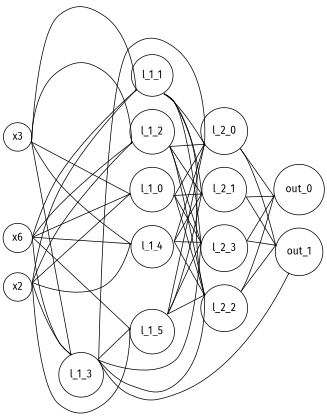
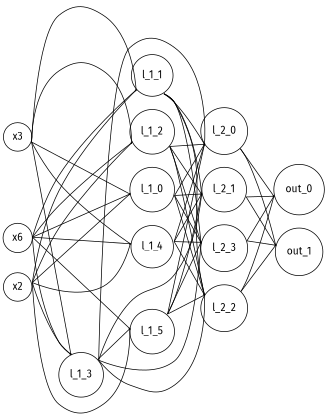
edge "l_1_3" -> "out_1": now "l_1_3" -> "l_2_1"
